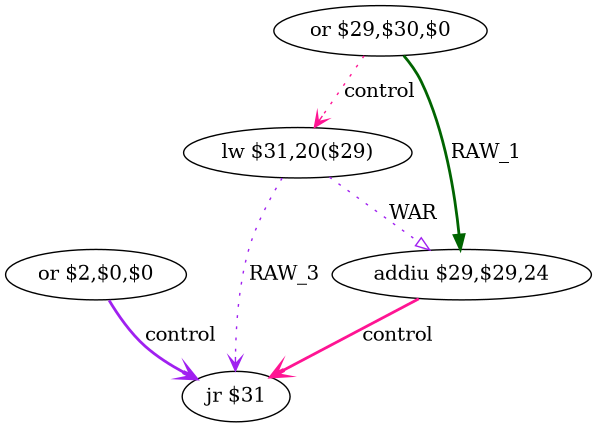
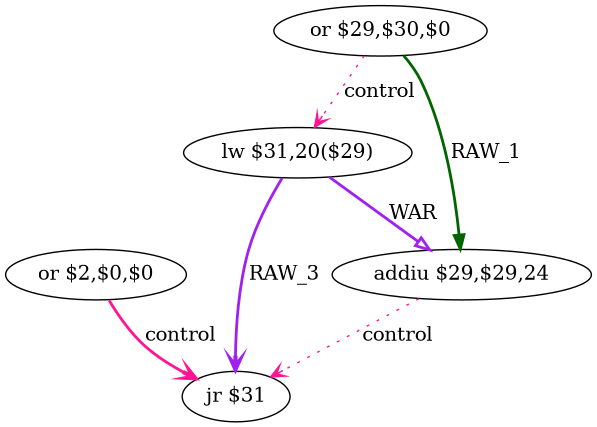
edge "lw $31,20($29)" -> "addiu $29,$29,24": style dotted -> bold
edge "lw $31,20($29)" -> "jr $31": style dotted -> bold
edge "addiu $29,$29,24" -> "jr $31": style bold -> dotted
edge "or $2,$0,$0" -> "jr $31": color purple -> deeppink
